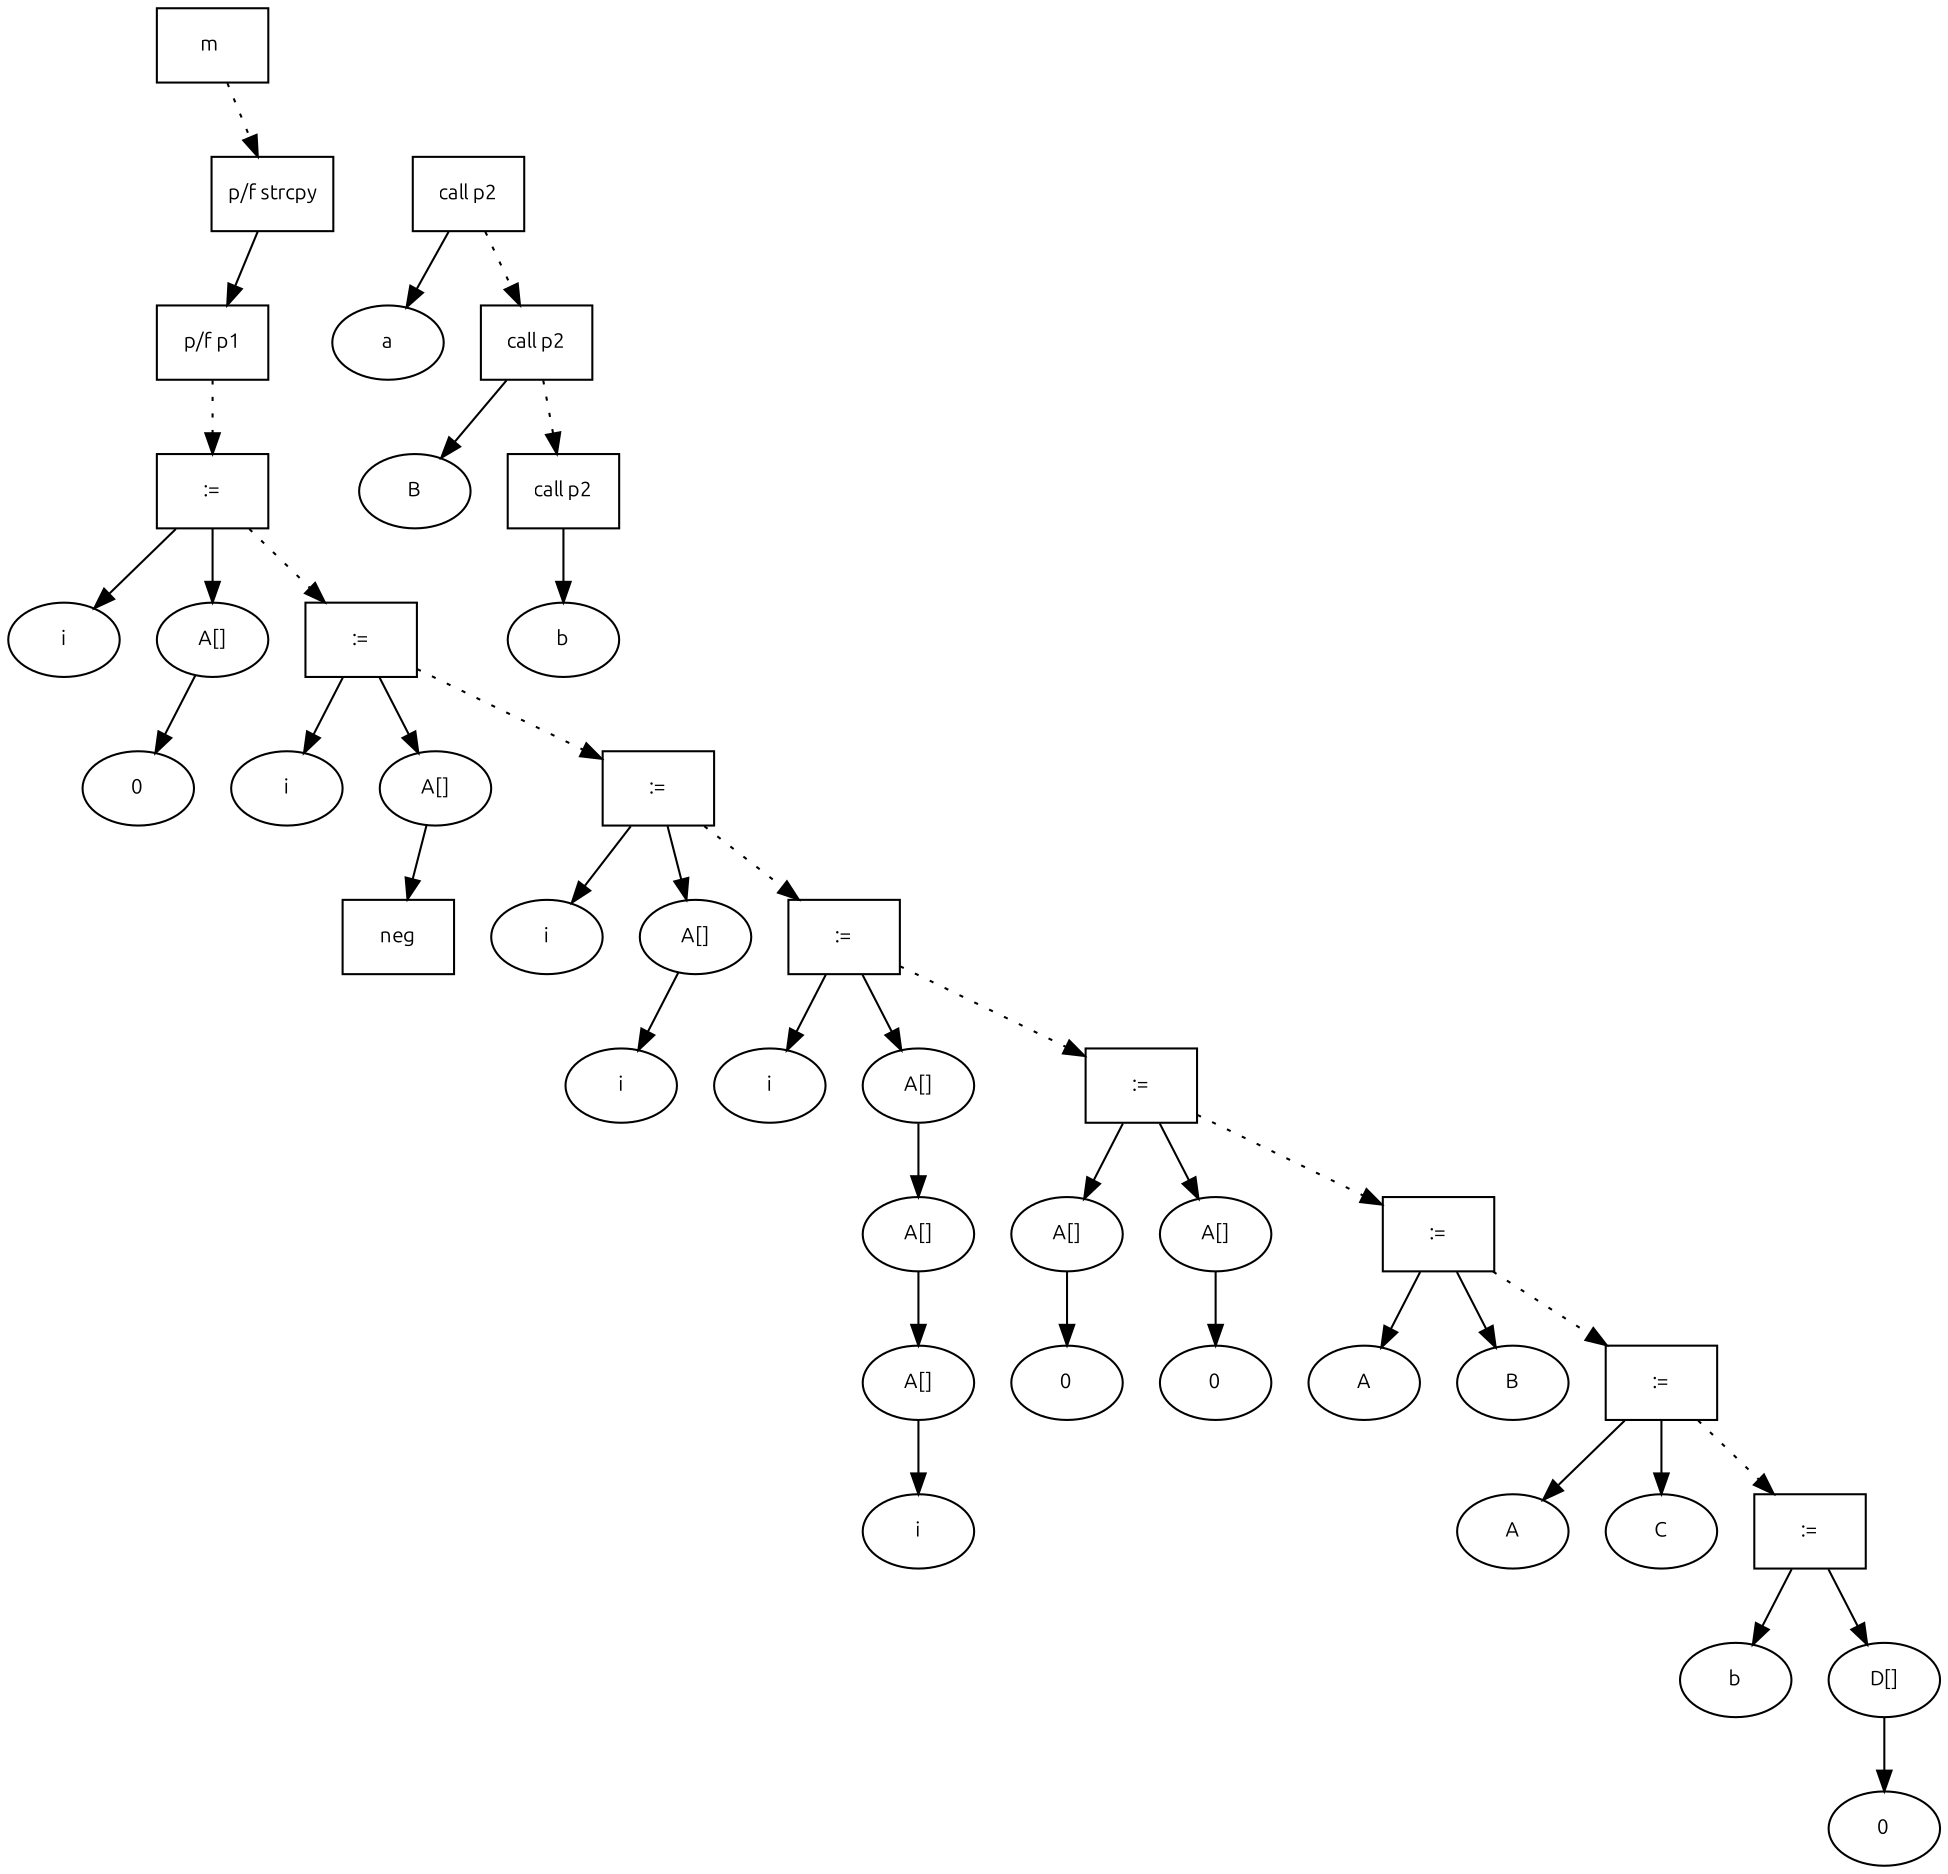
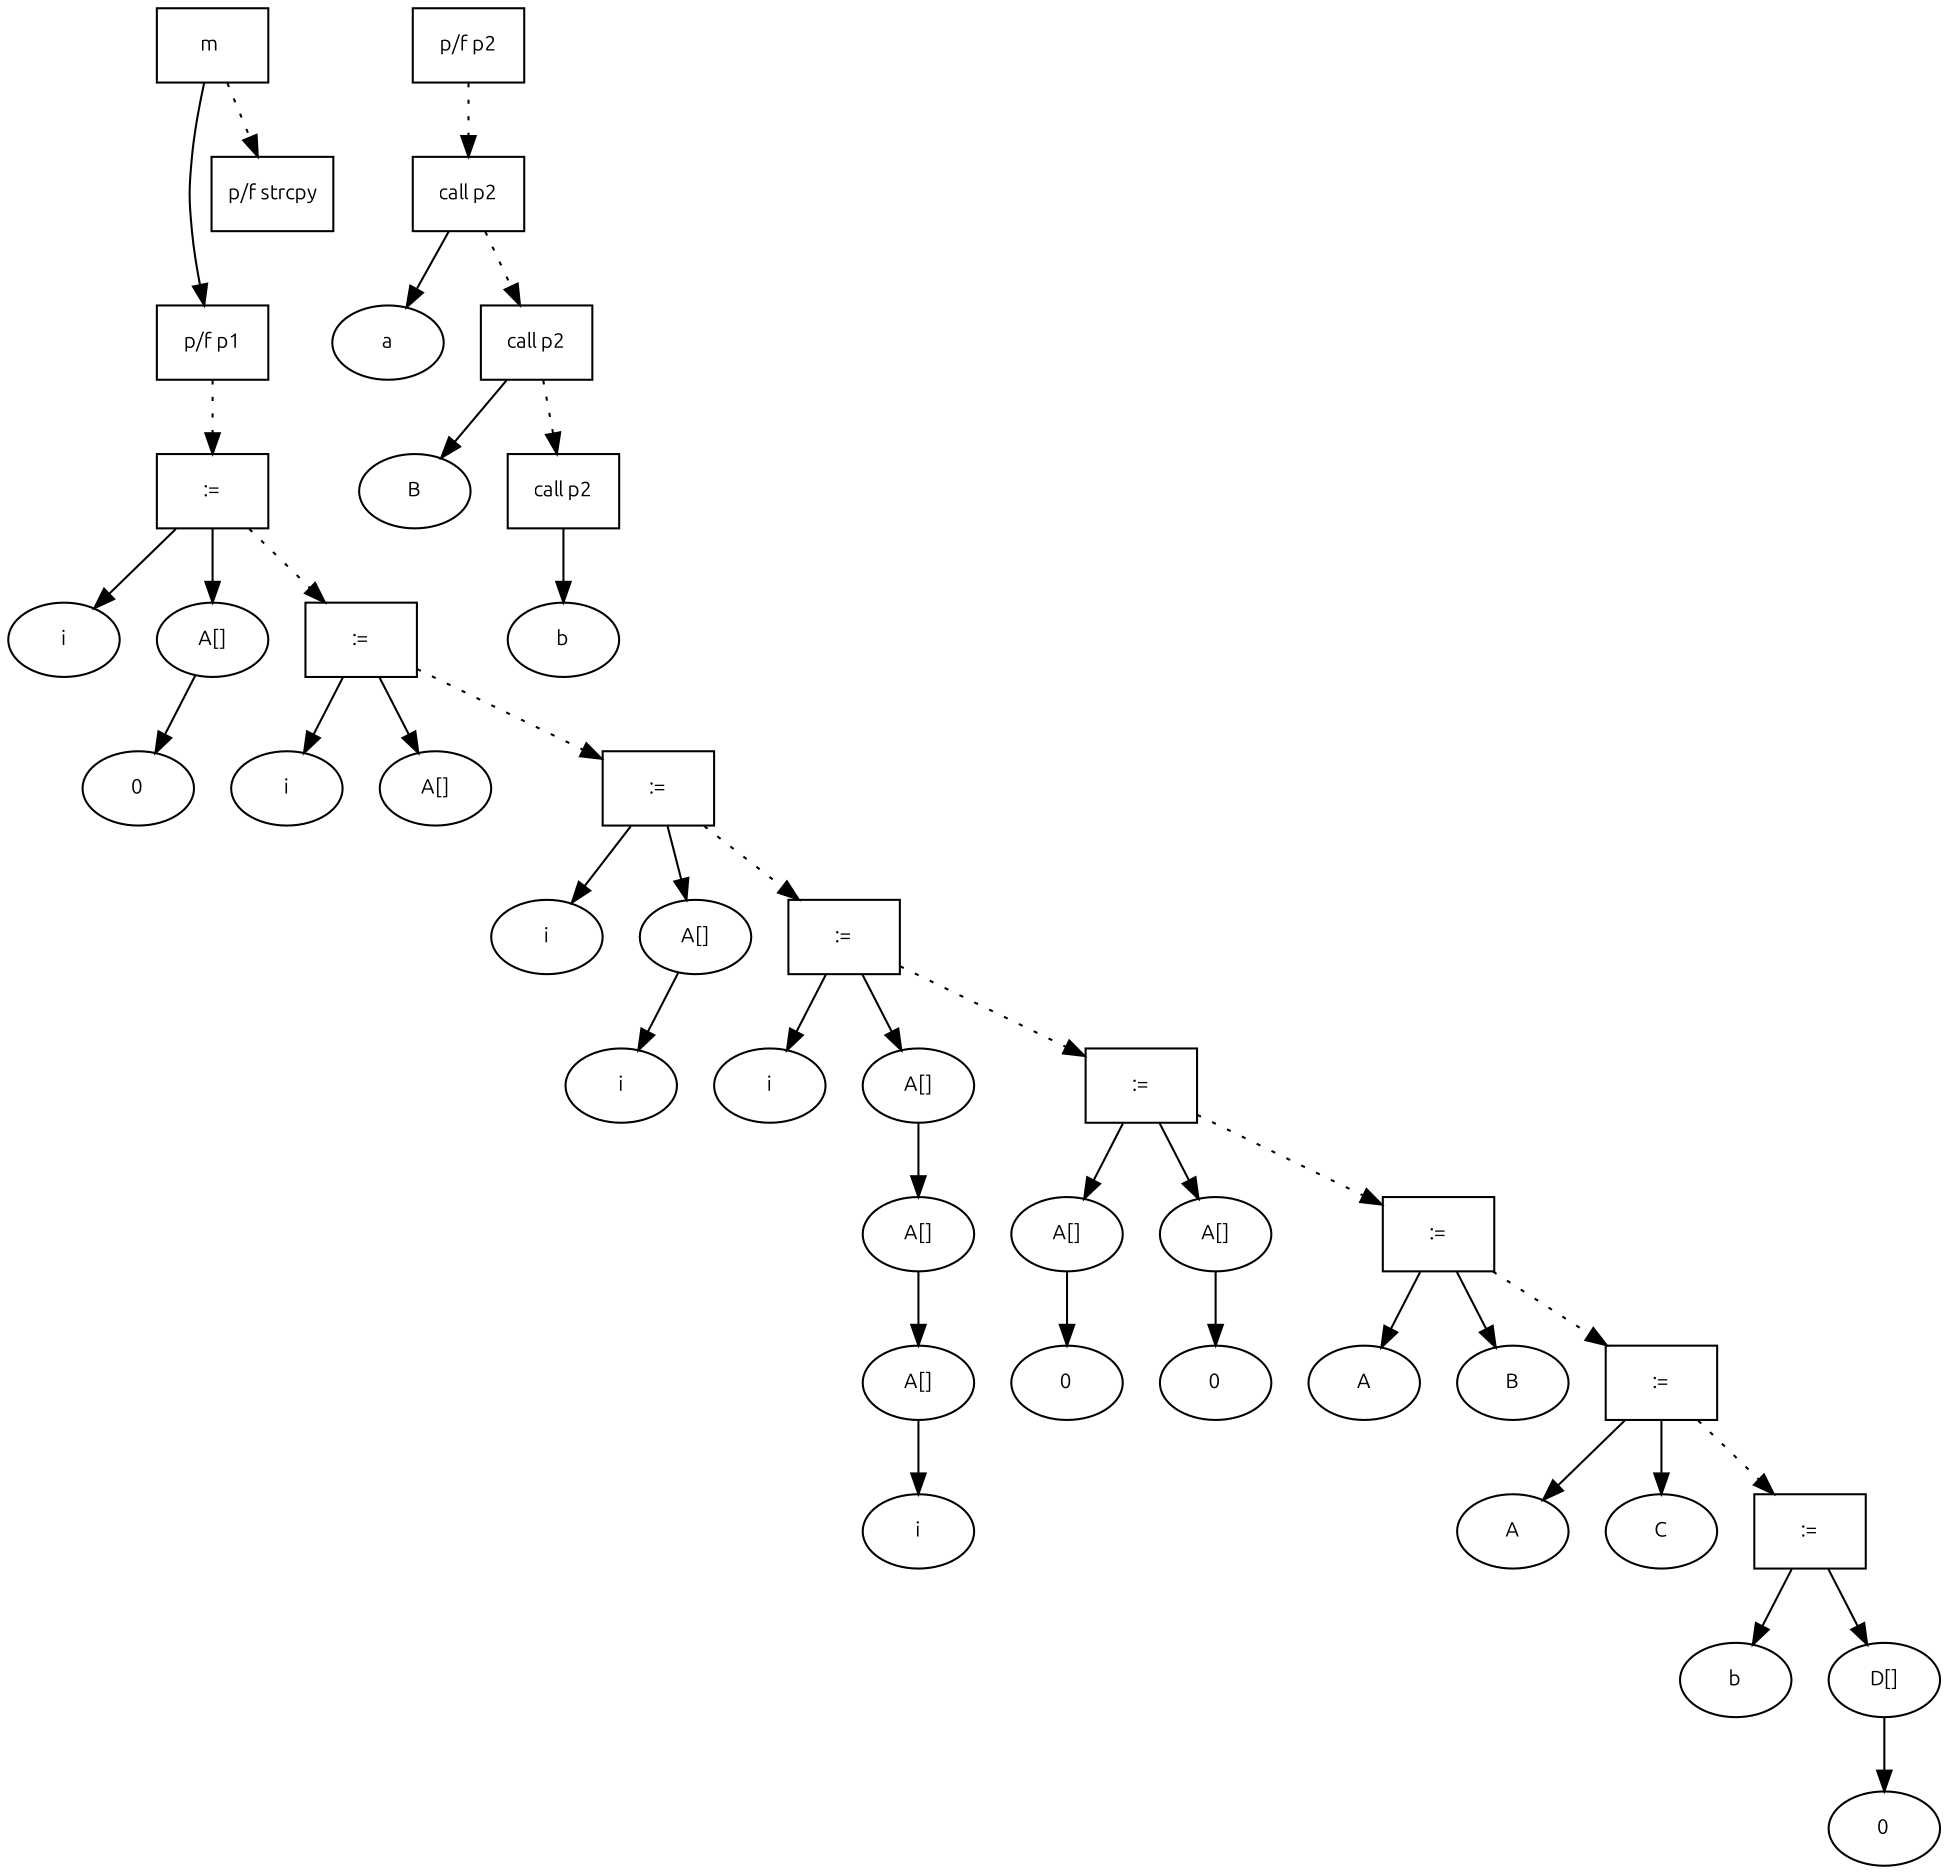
node "p/f p2": added
edge "p/f strcpy" -> "p/f p1": now "m" -> "p/f p1"
node "neg": removed
